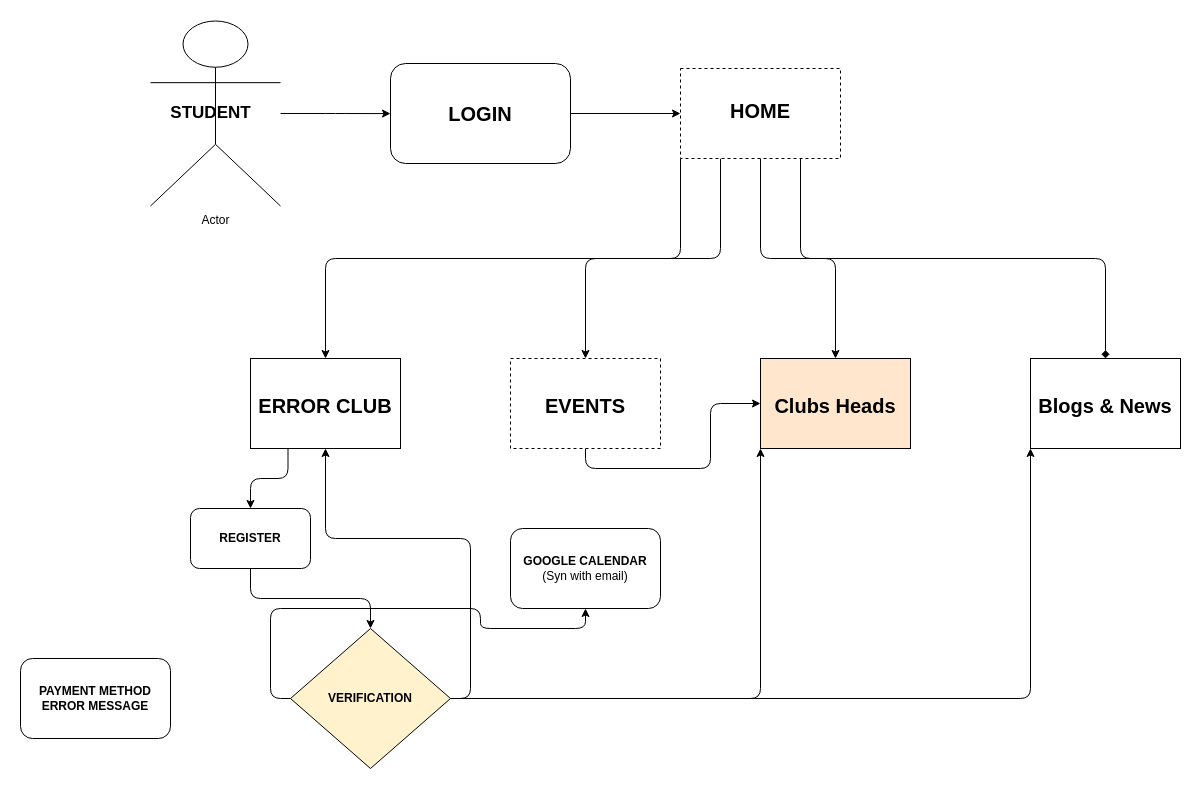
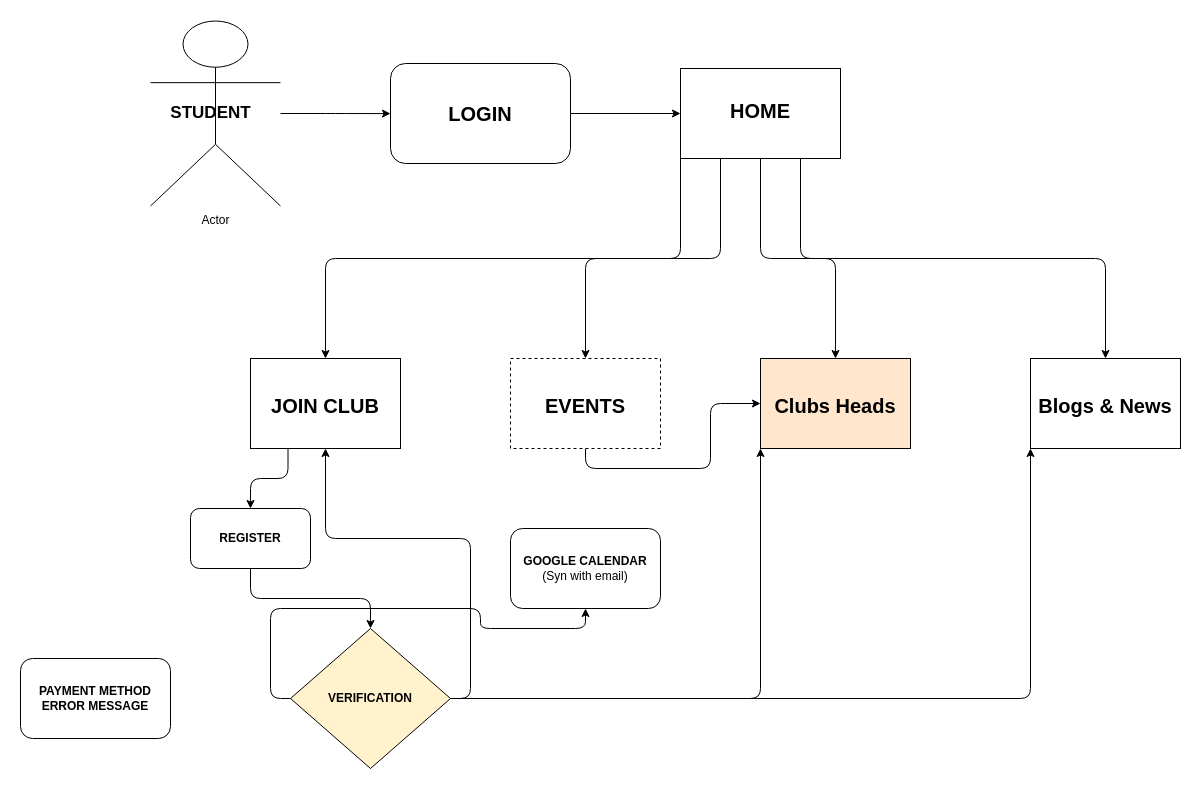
node "HOME": style dashed -> solid
edge "HOME" -> "Blogs & News": arrowhead diamond -> classic
node "ERROR CLUB": label "ERROR CLUB" -> "JOIN CLUB"
